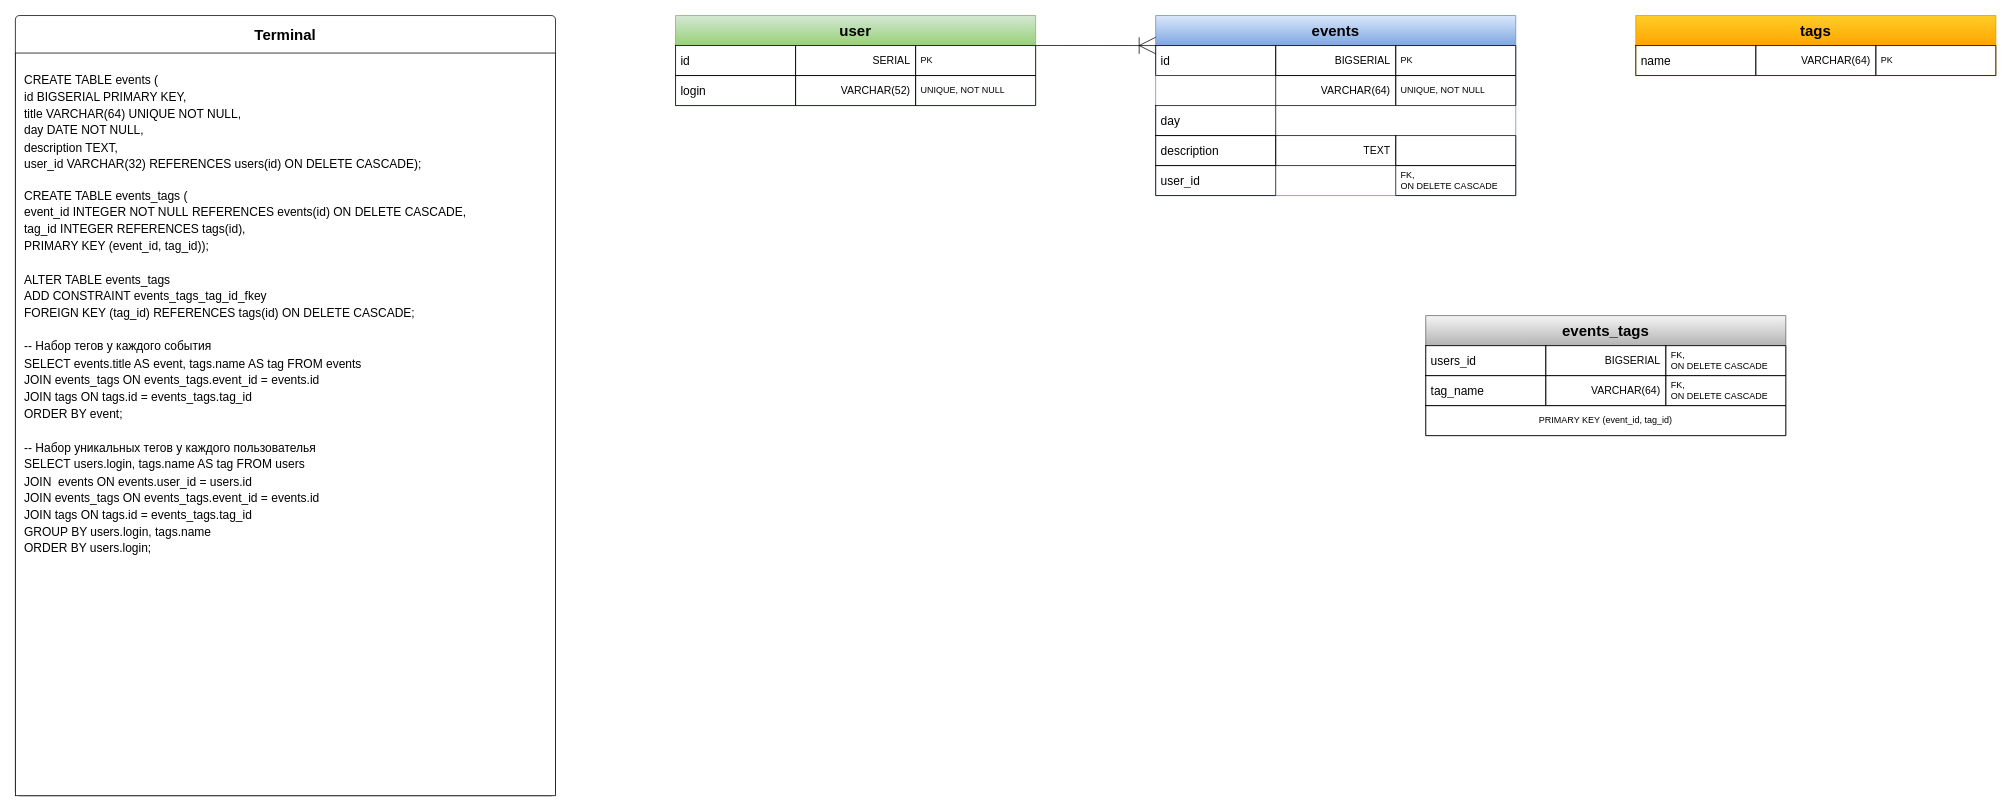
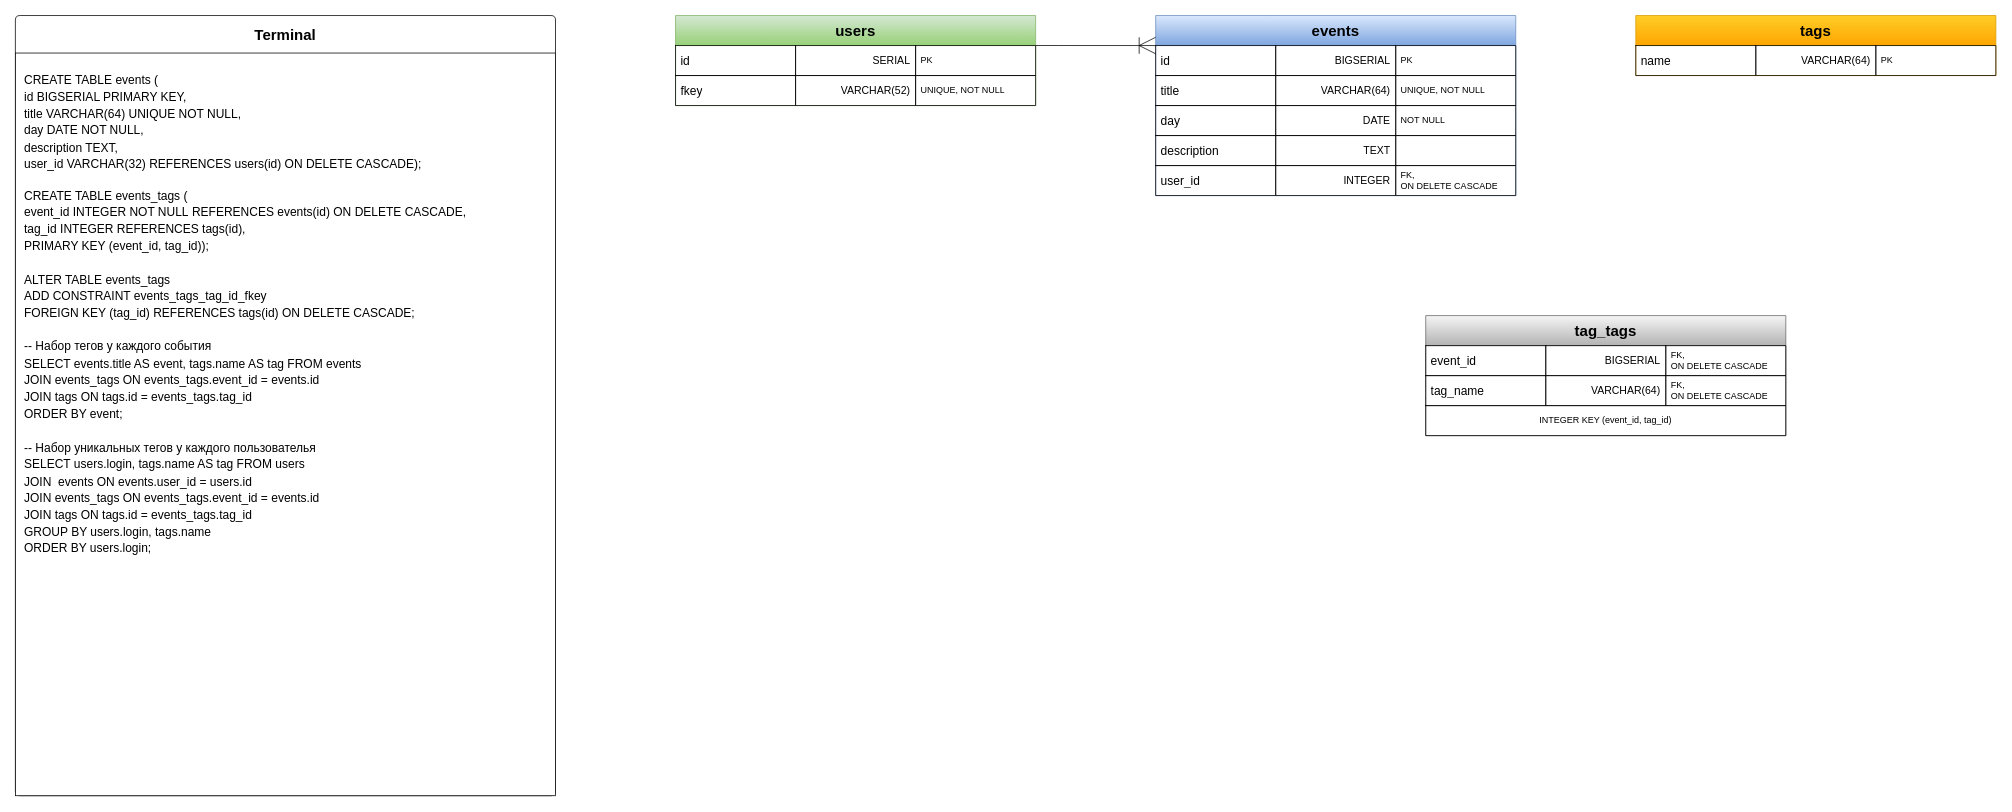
node "user": label "user" -> "users"
node "login": label "login" -> "fkey"
node "title": added
node "DATE": added
node "NOT NULL": added
node "INTEGER": added
node "events_tags": label "events_tags" -> "tag_tags"
node "users_id": label "users_id" -> "event_id"
node "PRIMARY KEY (event_id, tag_id)": label "PRIMARY KEY (event_id, tag_id)" -> "INTEGER KEY (event_id, tag_id)"
